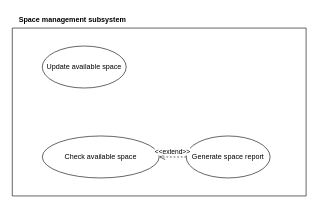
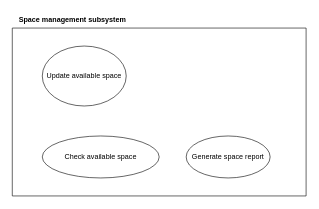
node "Update available space": size 84x42 -> 84x60
edge "Generate space report" -> "Check available space": removed, label "<<extend>>"
